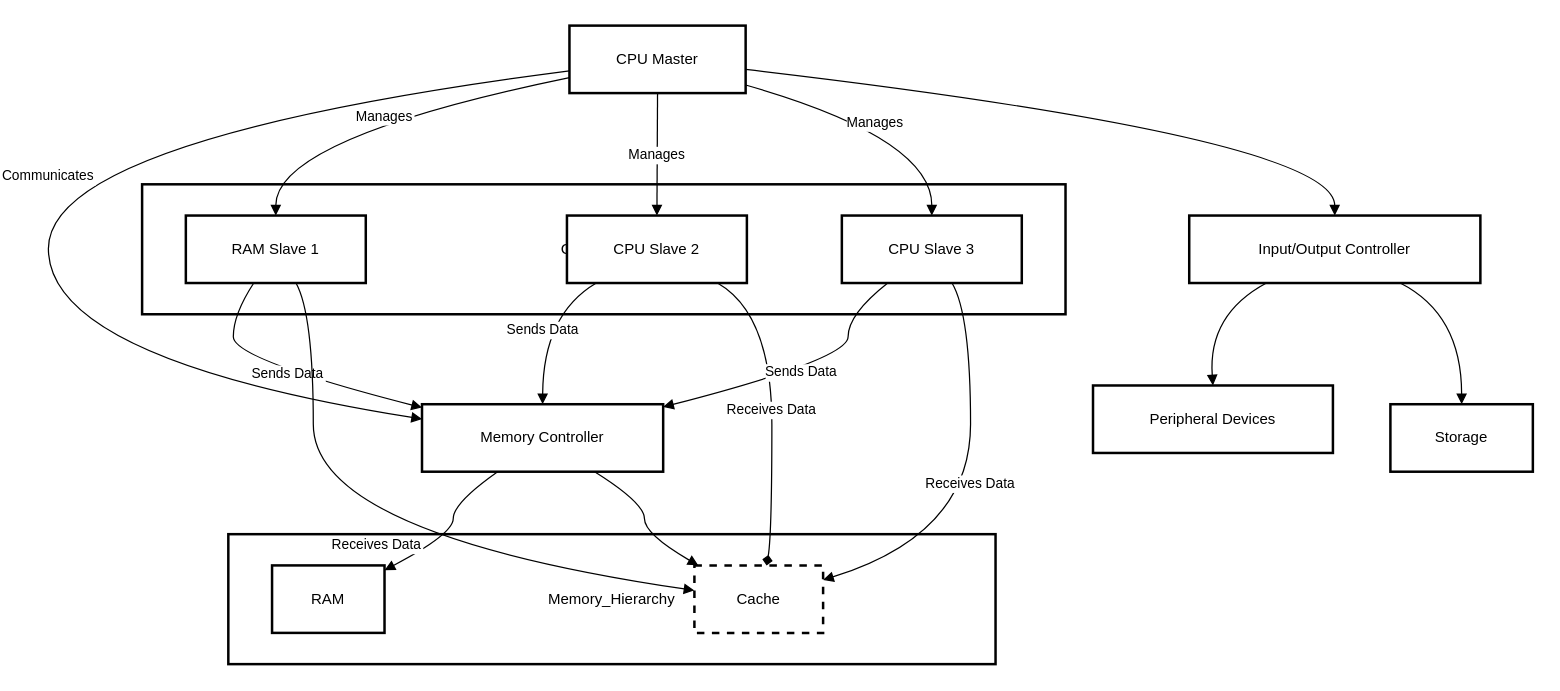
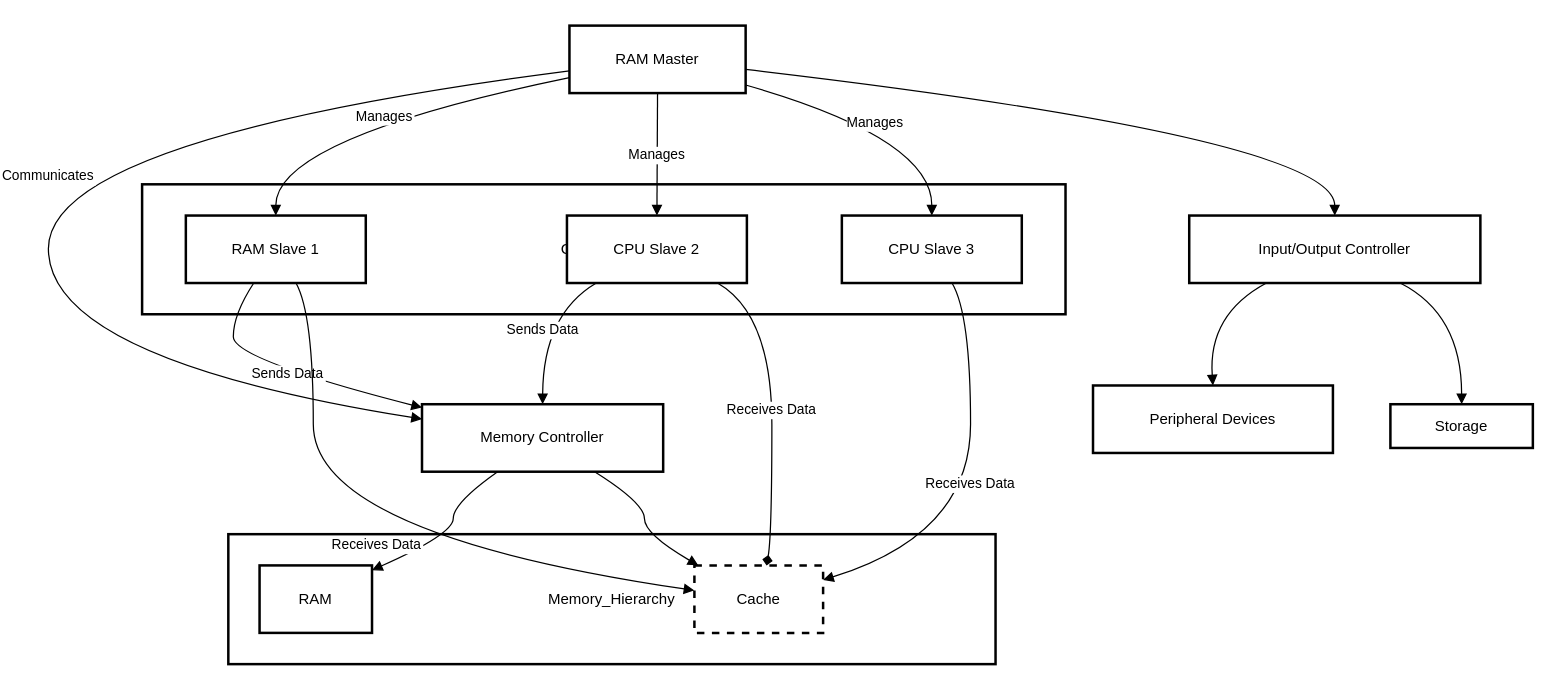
node "CPU Master": label "CPU Master" -> "RAM Master"
edge "CPU Slave 3" -> "Memory Controller": removed, label "Sends Data"
node "Storage": size 143x68 -> 143x44
node "RAM": moved (328, 599) -> (316, 599)
